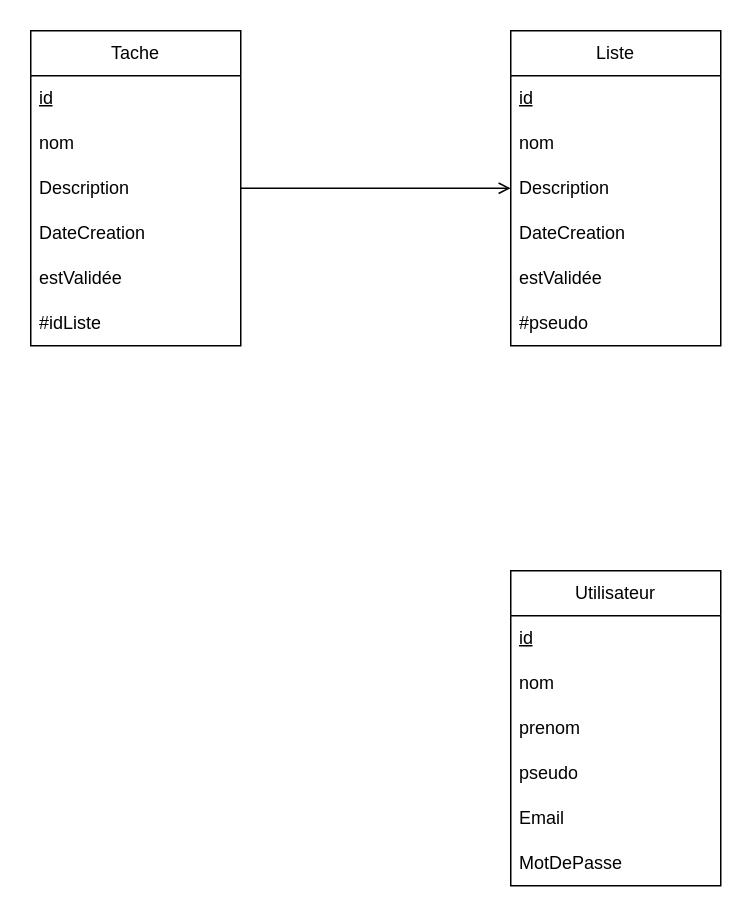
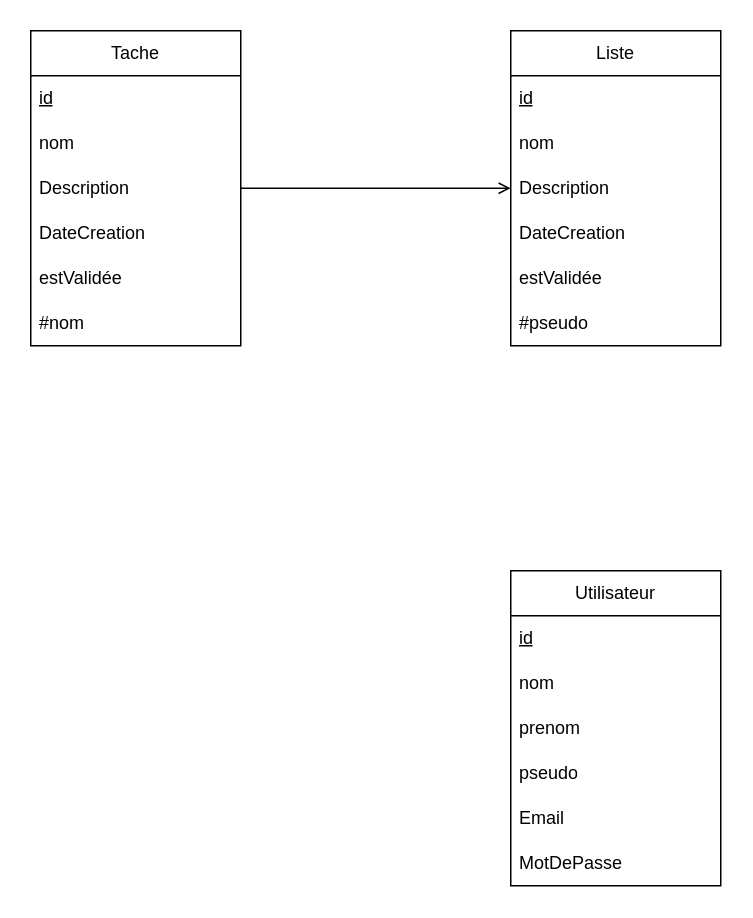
node "#idListe": label "#idListe" -> "#nom"
